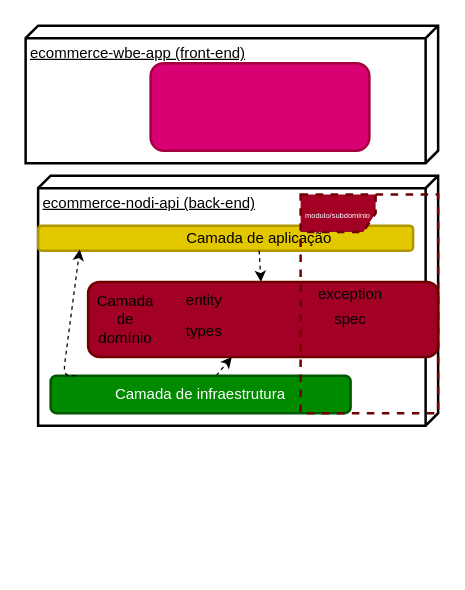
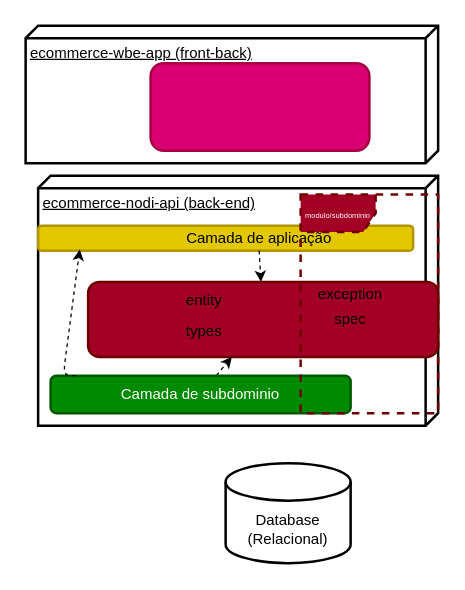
node "ecommerce-wbe-app (front-end)": label "ecommerce-wbe-app (front-end)" -> "ecommerce-wbe-app (front-back)"
node "Camada de domínio": removed
node "Camada de infraestrutura": label "Camada de infraestrutura" -> "Camada de subdominio"
node "Database (Relacional)": added
